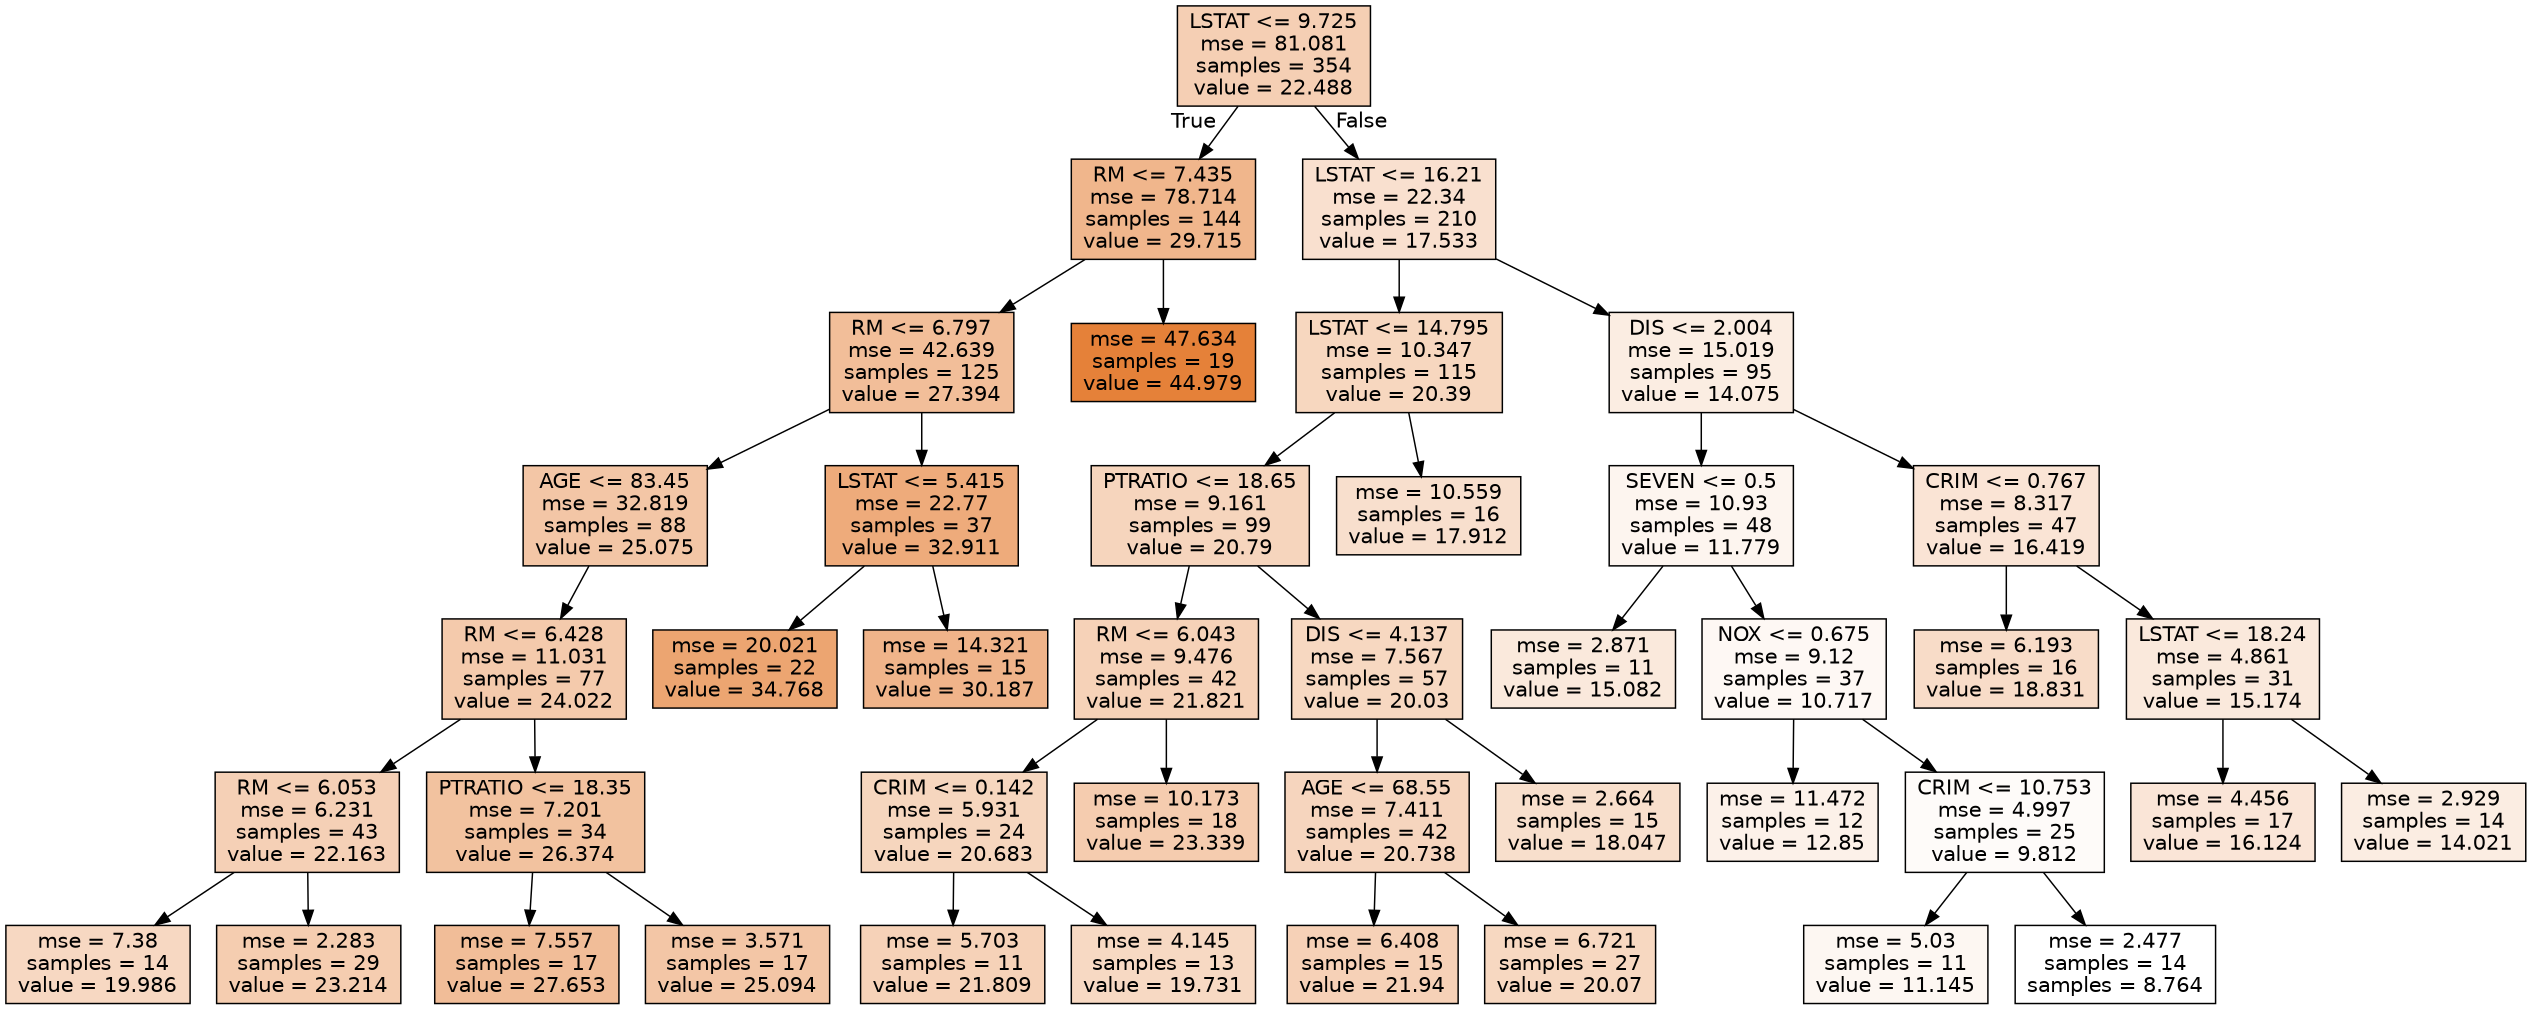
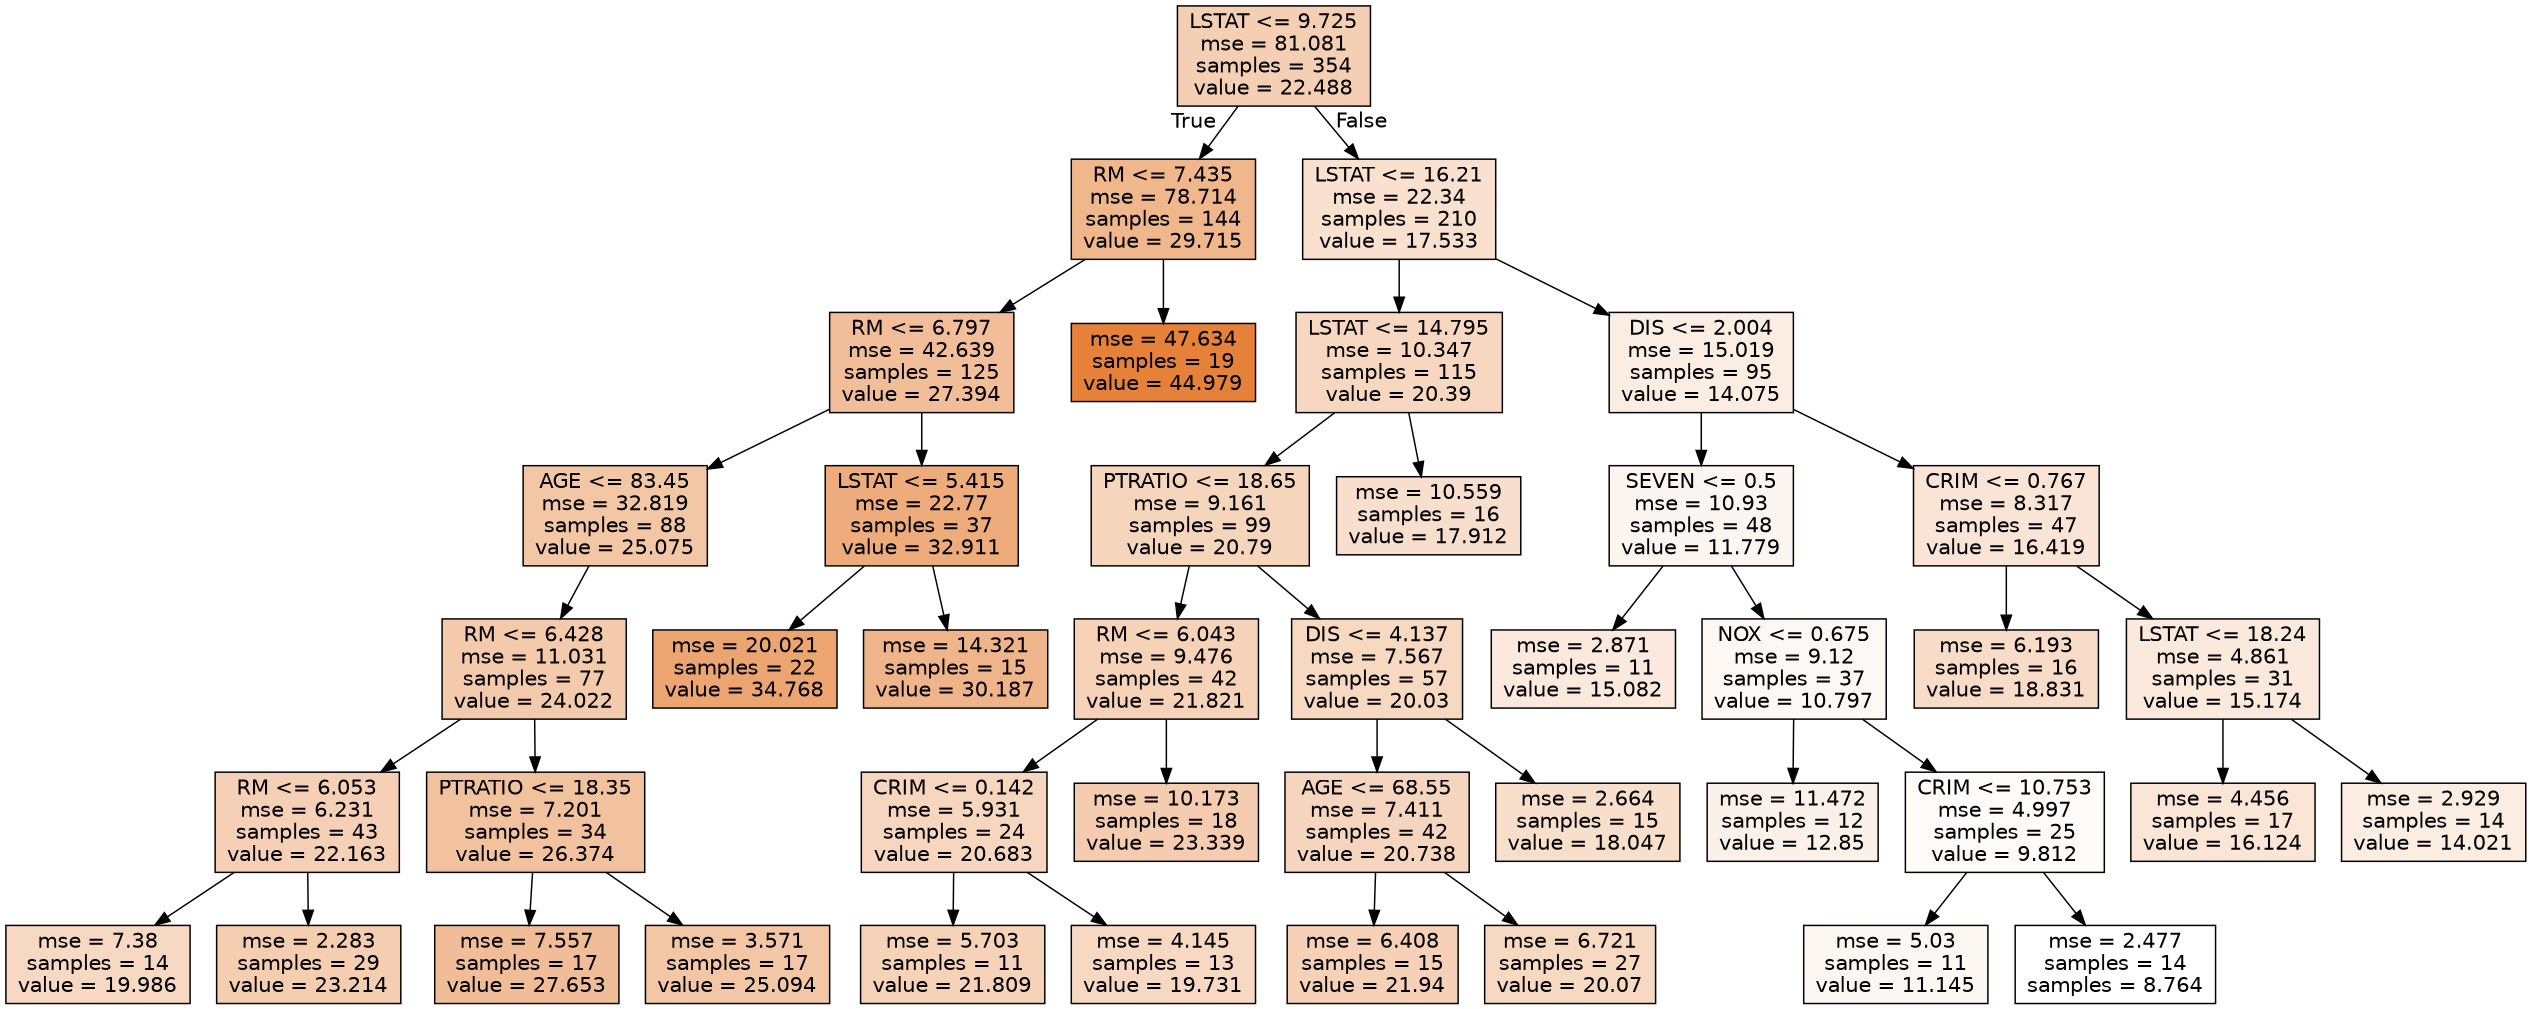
node "NOX <= 0.675 mse = 9.12 samples = 37 value = 10.717": label "NOX <= 0.675 mse = 9.12 samples = 37 value = 10.717" -> "NOX <= 0.675 mse = 9.12 samples = 37 value = 10.797"
